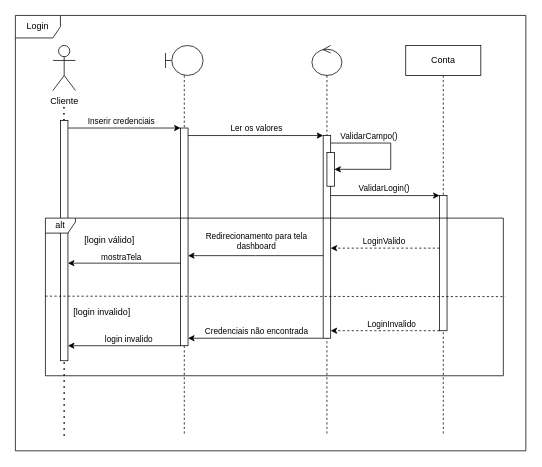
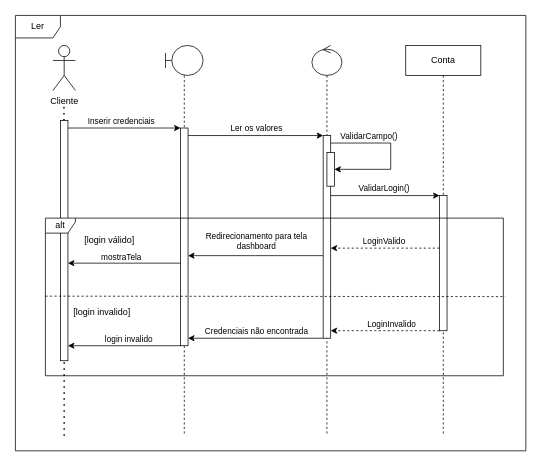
node "Login": label "Login" -> "Ler"
